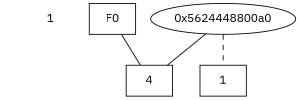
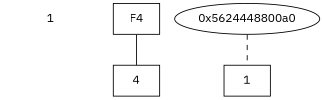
node "F0": label "F0" -> "F4"
edge "0x5624448800a0" -- "4": removed
